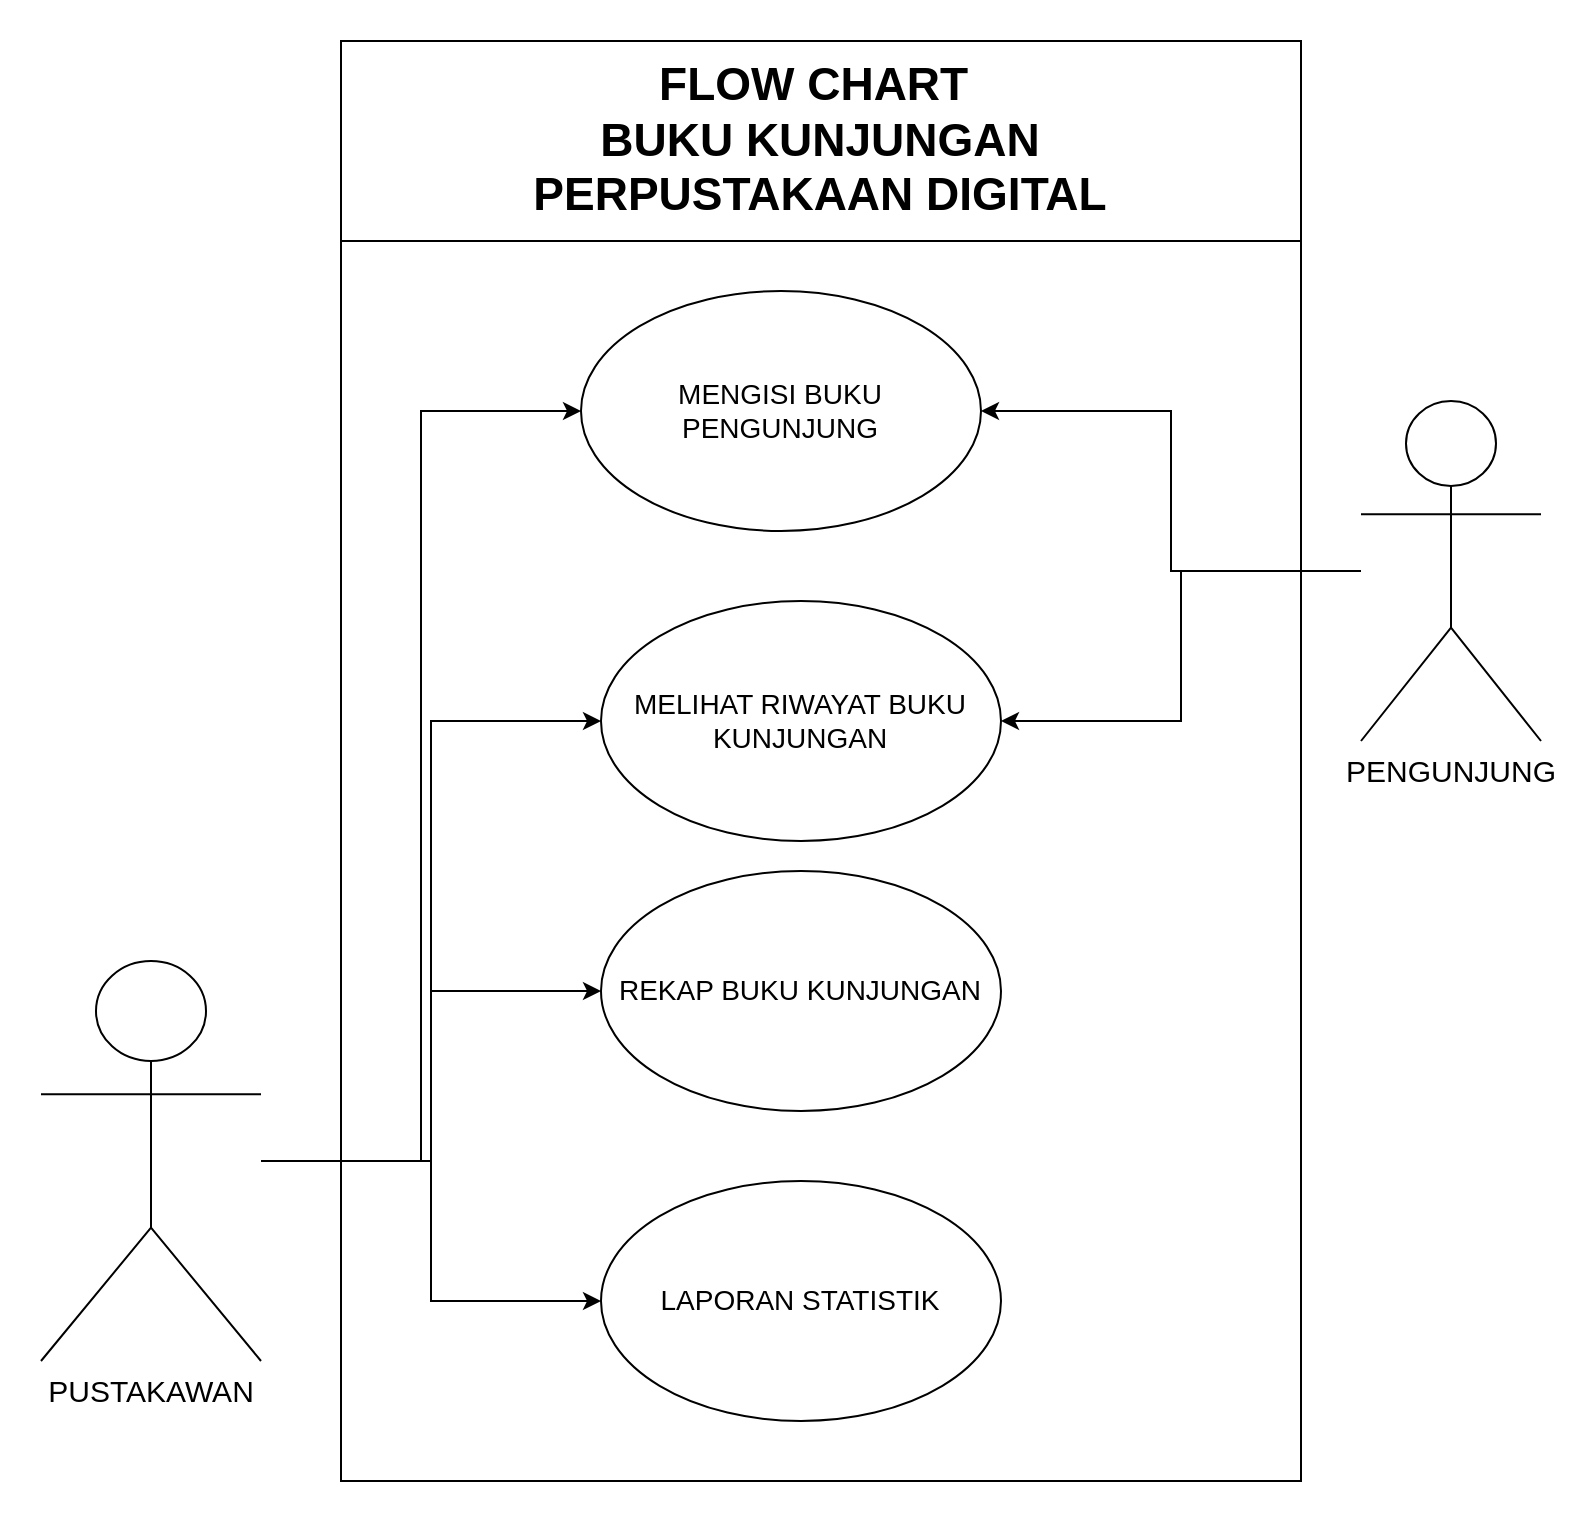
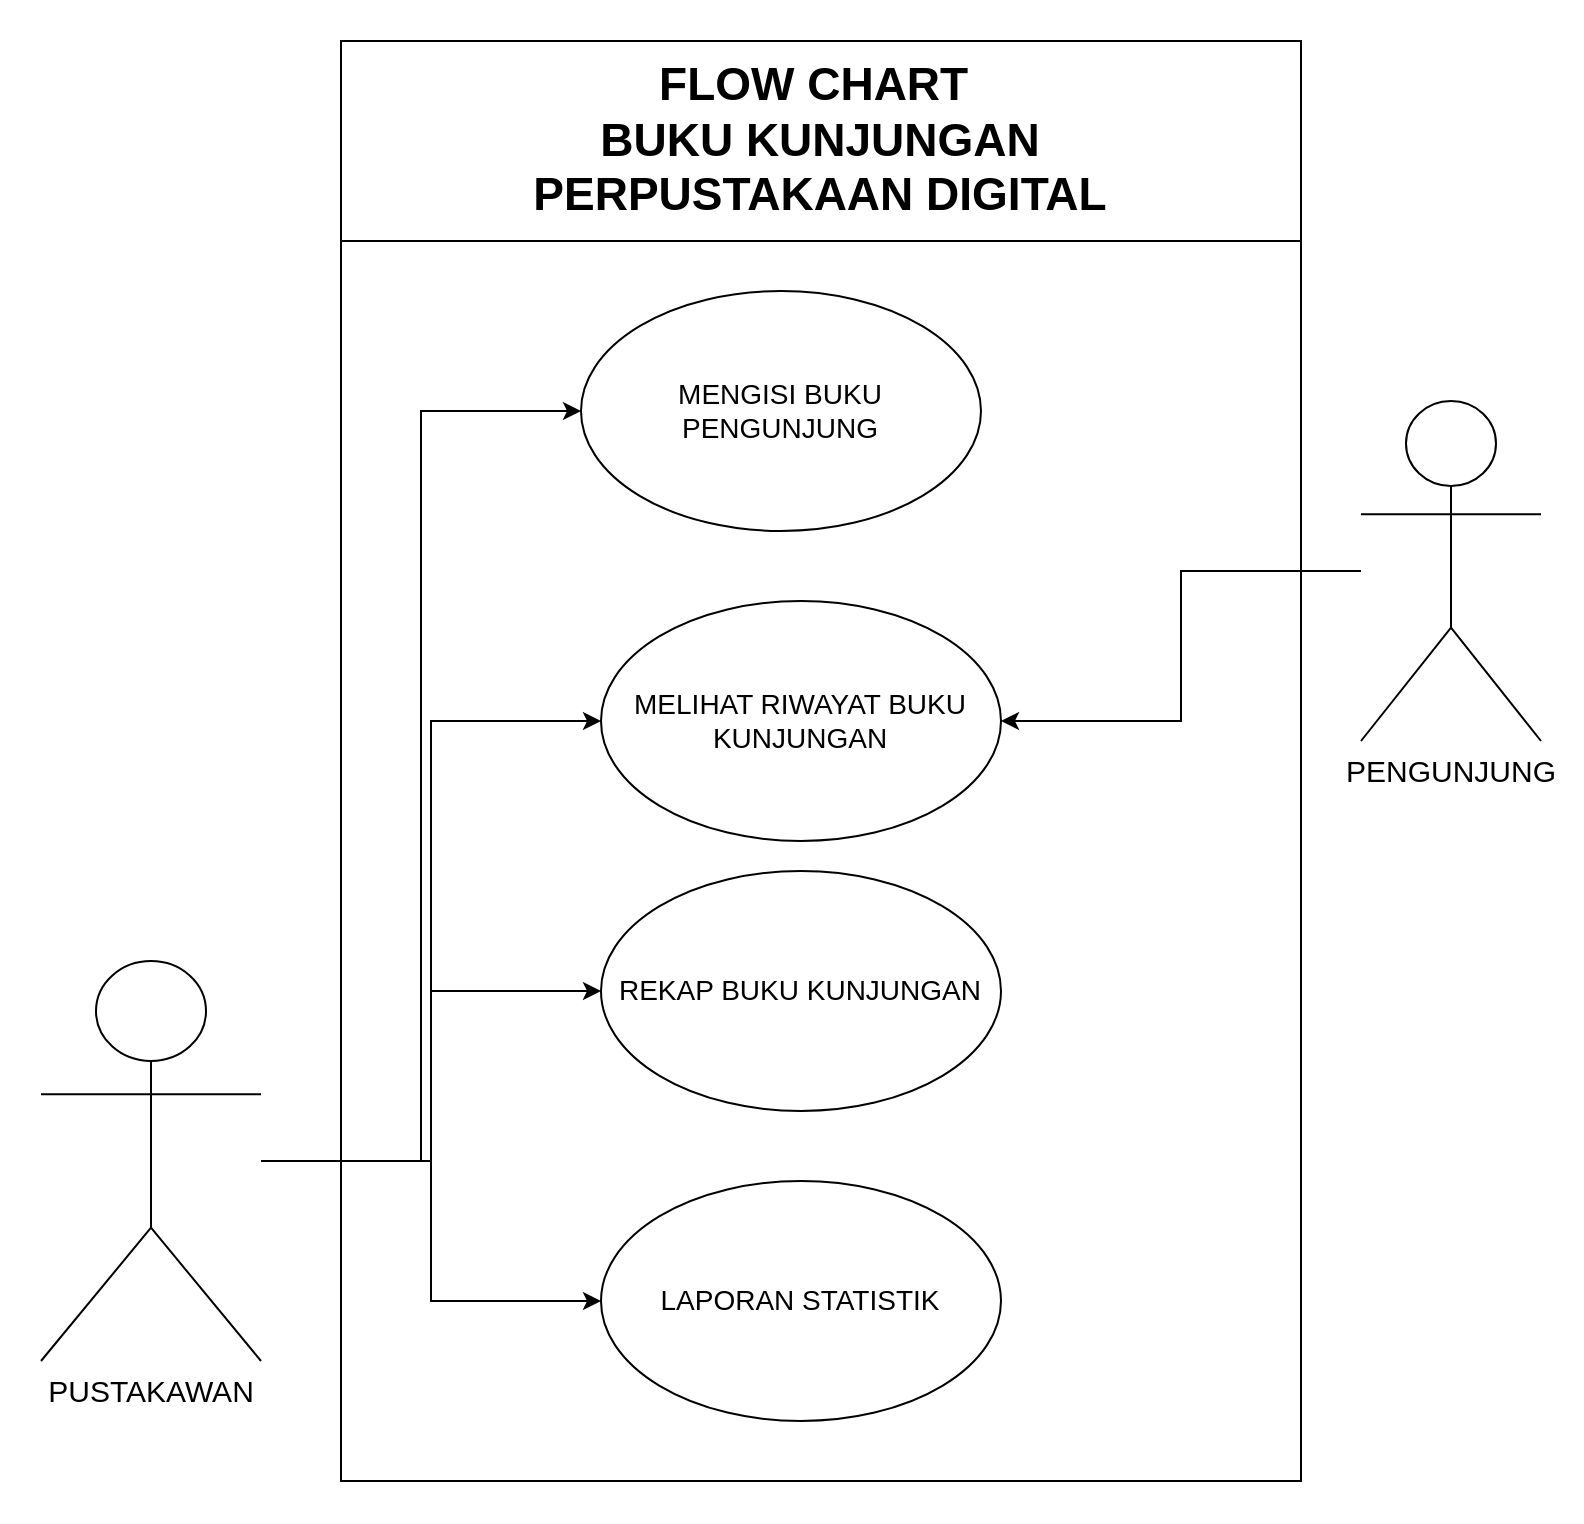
edge "PENGUNJUNG" -> "MENGISI BUKU PENGUNJUNG": removed
